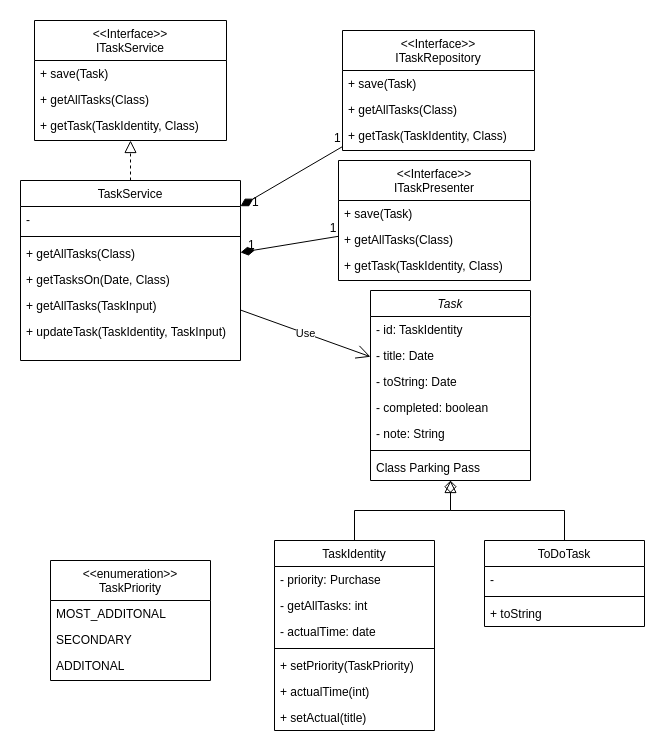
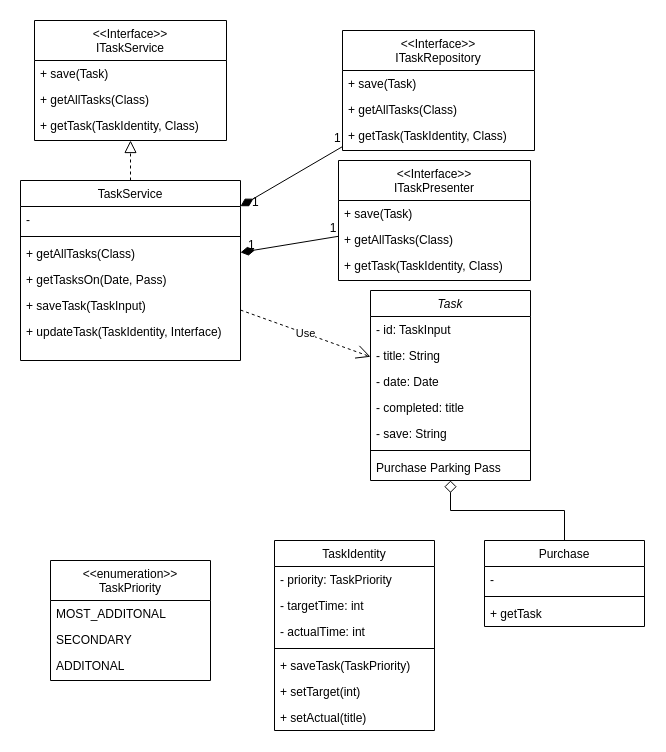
node "+ getTasksOn(Date, Class)": label "+ getTasksOn(Date, Class)" -> "+ getTasksOn(Date, Pass)"
node "+ getAllTasks(TaskInput)": label "+ getAllTasks(TaskInput)" -> "+ saveTask(TaskInput)"
edge "TaskService" -> "Task": style solid -> dashed
node "- id: TaskIdentity": label "- id: TaskIdentity" -> "- id: TaskInput"
node "+ updateTask(TaskIdentity, TaskInput)": label "+ updateTask(TaskIdentity, TaskInput)" -> "+ updateTask(TaskIdentity, Interface)"
node "- title: Date": label "- title: Date" -> "- title: String"
node "- toString: Date": label "- toString: Date" -> "- date: Date"
node "- completed: boolean": label "- completed: boolean" -> "- completed: title"
node "- note: String": label "- note: String" -> "- save: String"
node "Class Parking Pass": label "Class Parking Pass" -> "Purchase Parking Pass"
edge "TaskIdentity" -> "Task": removed
node "ToDoTask": label "ToDoTask" -> "Purchase"
node "- priority: Purchase": label "- priority: Purchase" -> "- priority: TaskPriority"
node "- getAllTasks: int": label "- getAllTasks: int" -> "- targetTime: int"
node "+ toString": label "+ toString" -> "+ getTask"
node "- actualTime: date": label "- actualTime: date" -> "- actualTime: int"
node "+ setPriority(TaskPriority)": label "+ setPriority(TaskPriority)" -> "+ saveTask(TaskPriority)"
node "+ actualTime(int)": label "+ actualTime(int)" -> "+ setTarget(int)"
